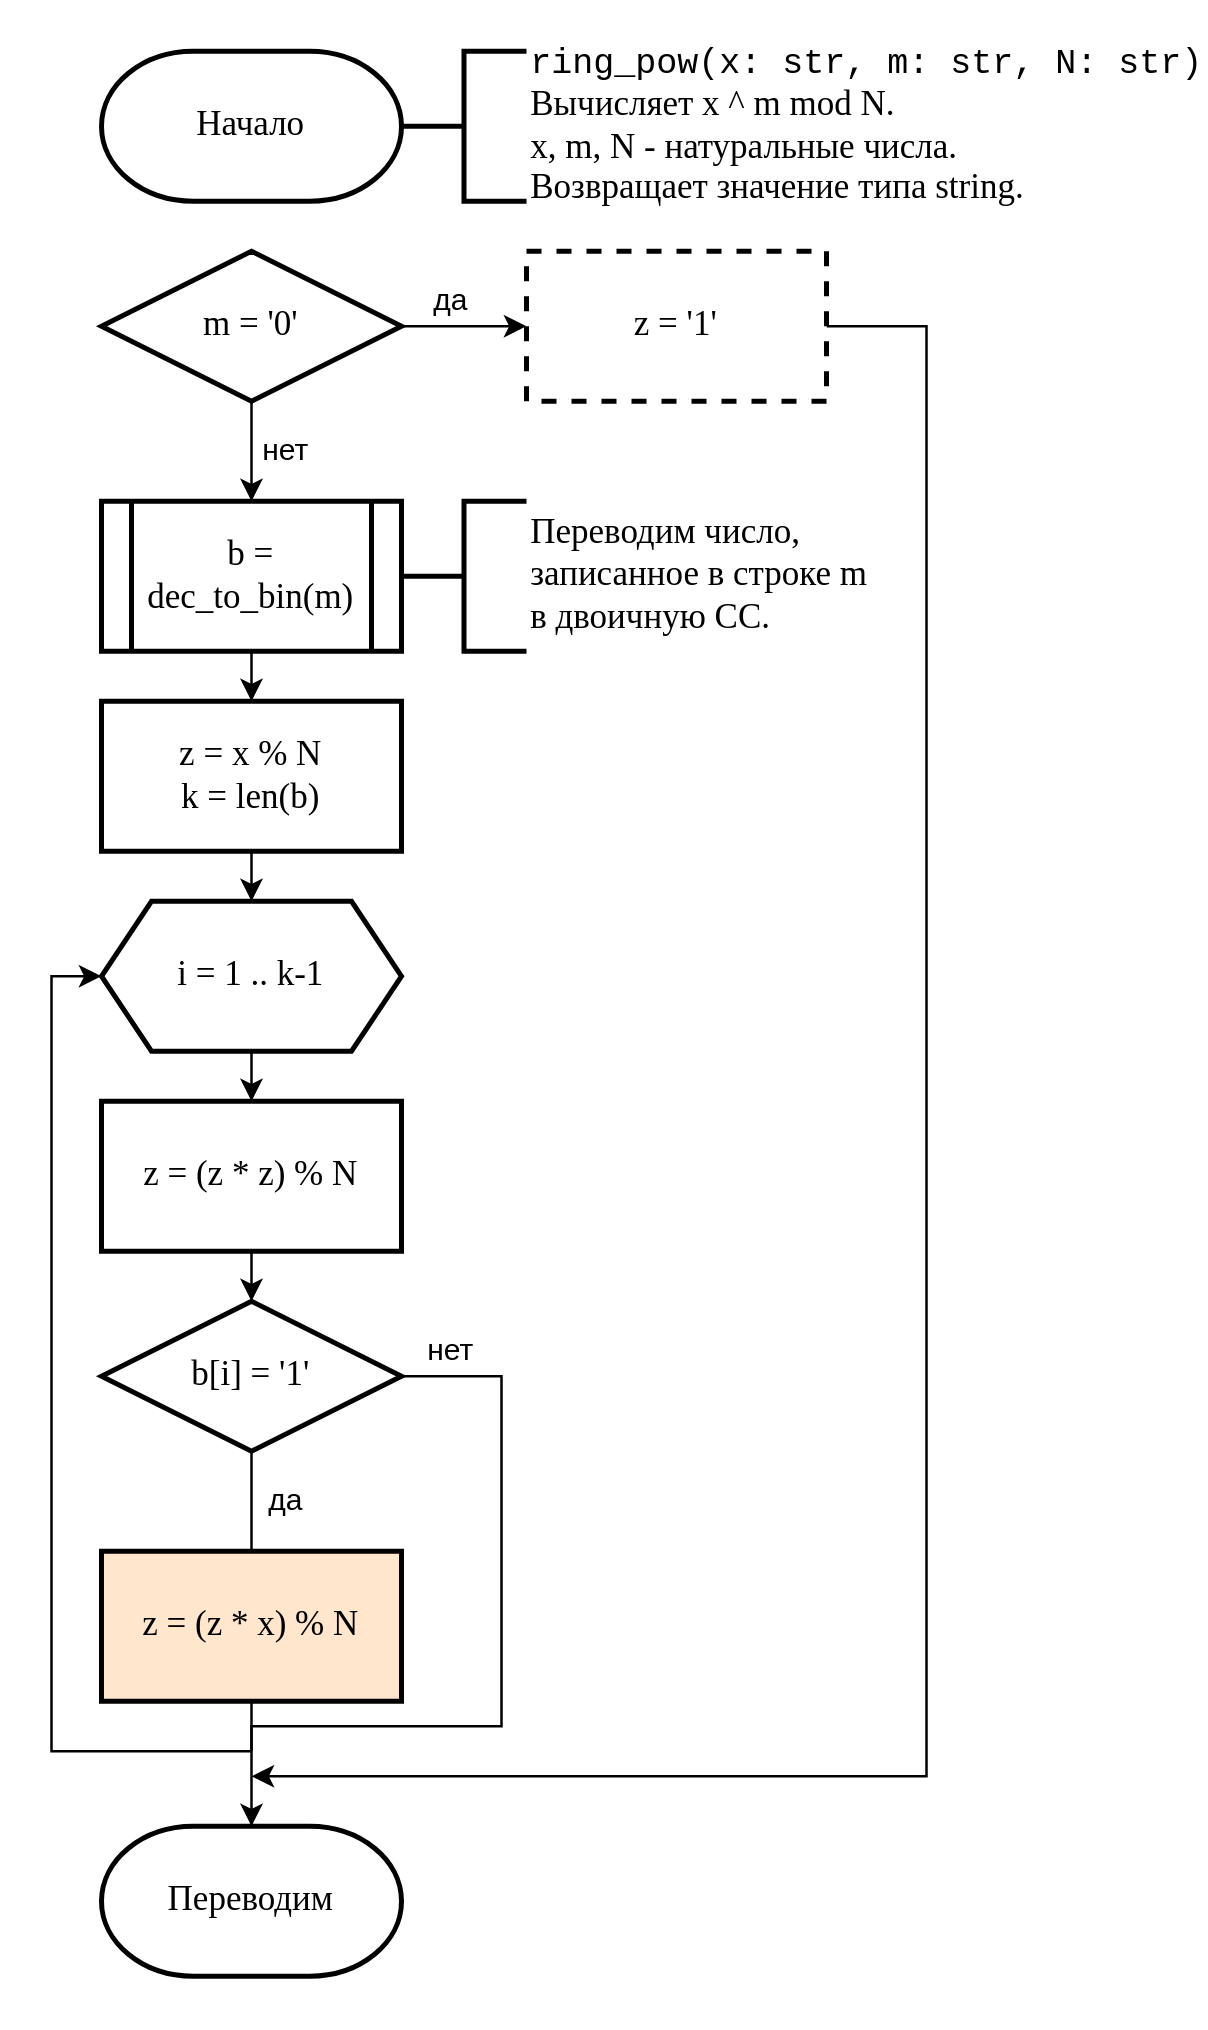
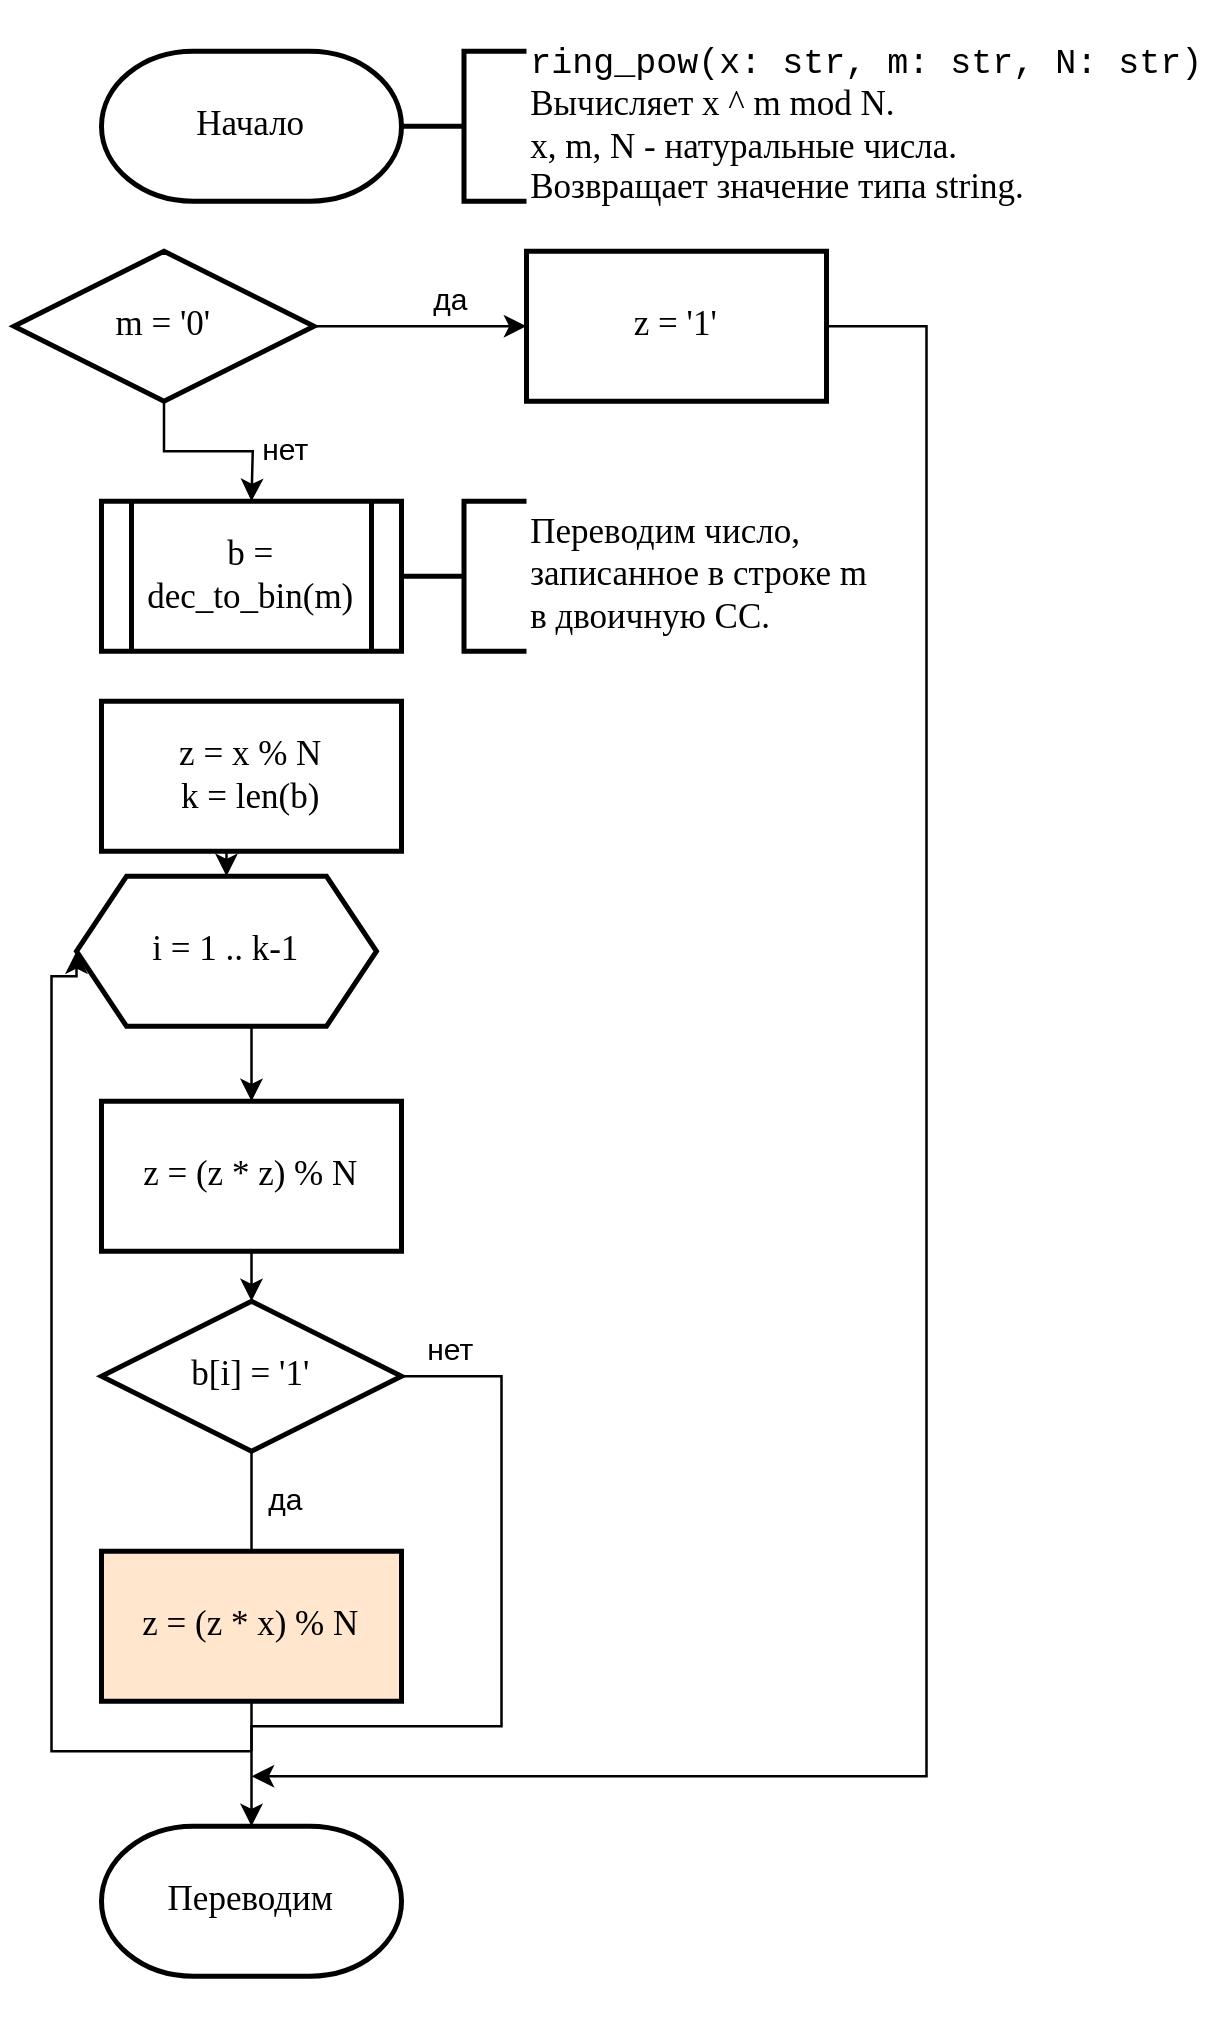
node "m = '0'": moved (251, 326) -> (164, 326)
node "z = '1'": style dashed -> solid
edge "b = dec_to_bin(m)" -> "z = x % N k = len(b)": removed
node "i = 1 .. k-1": moved (251, 976) -> (226, 951)
